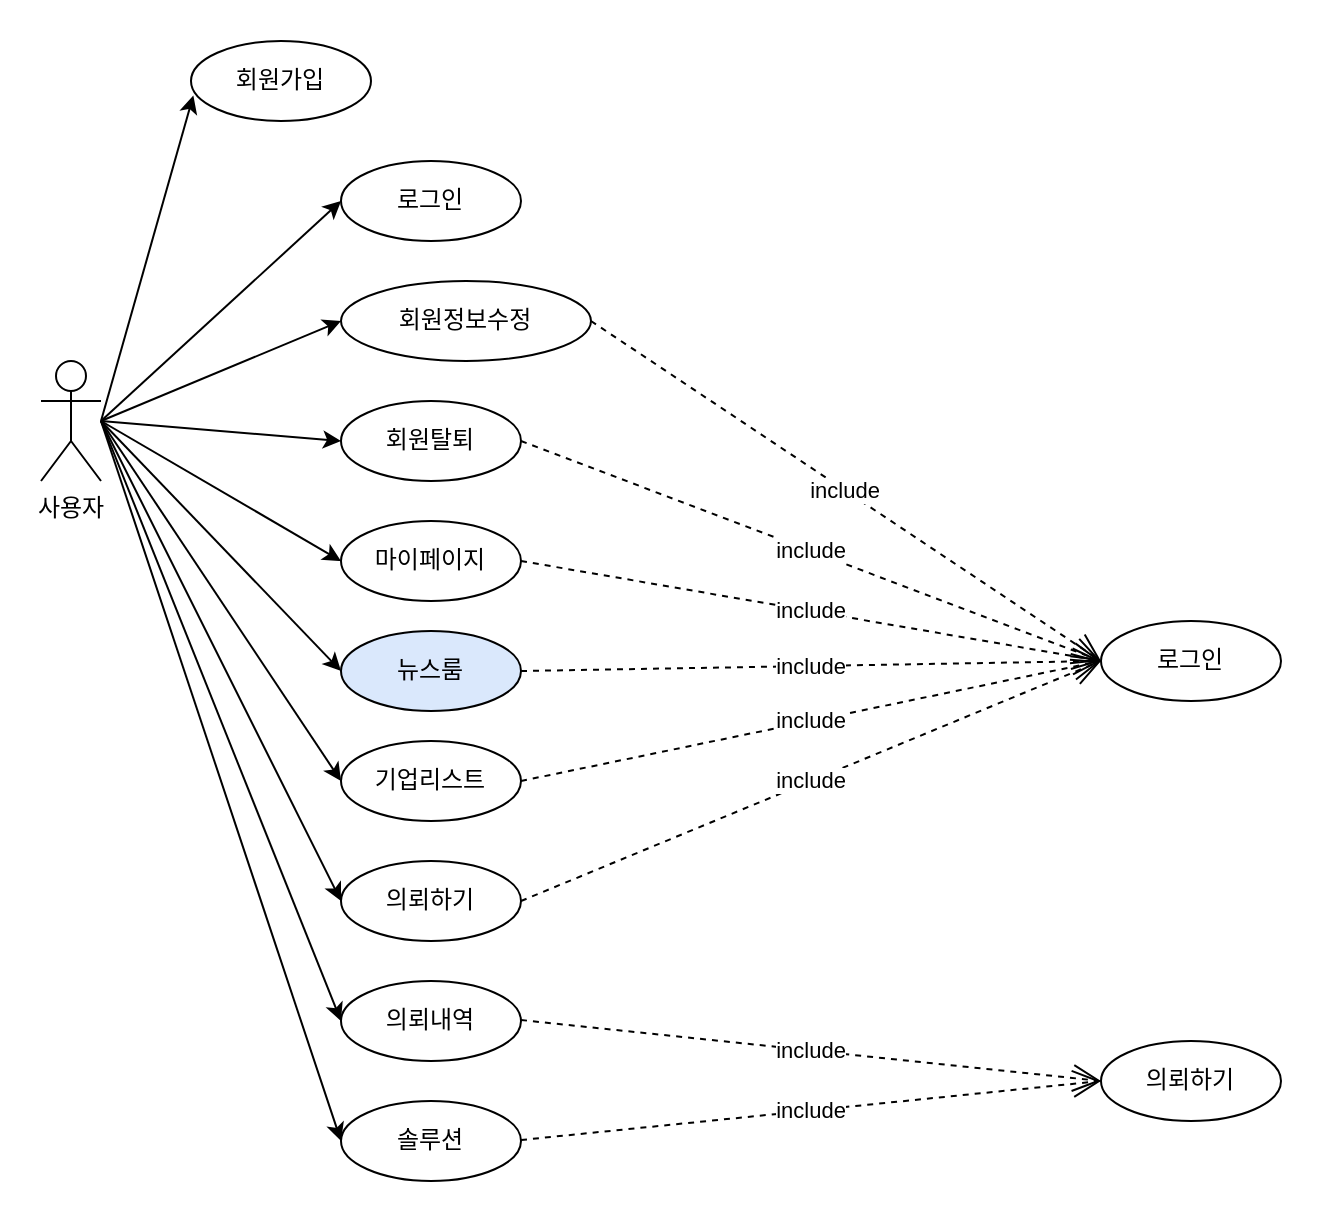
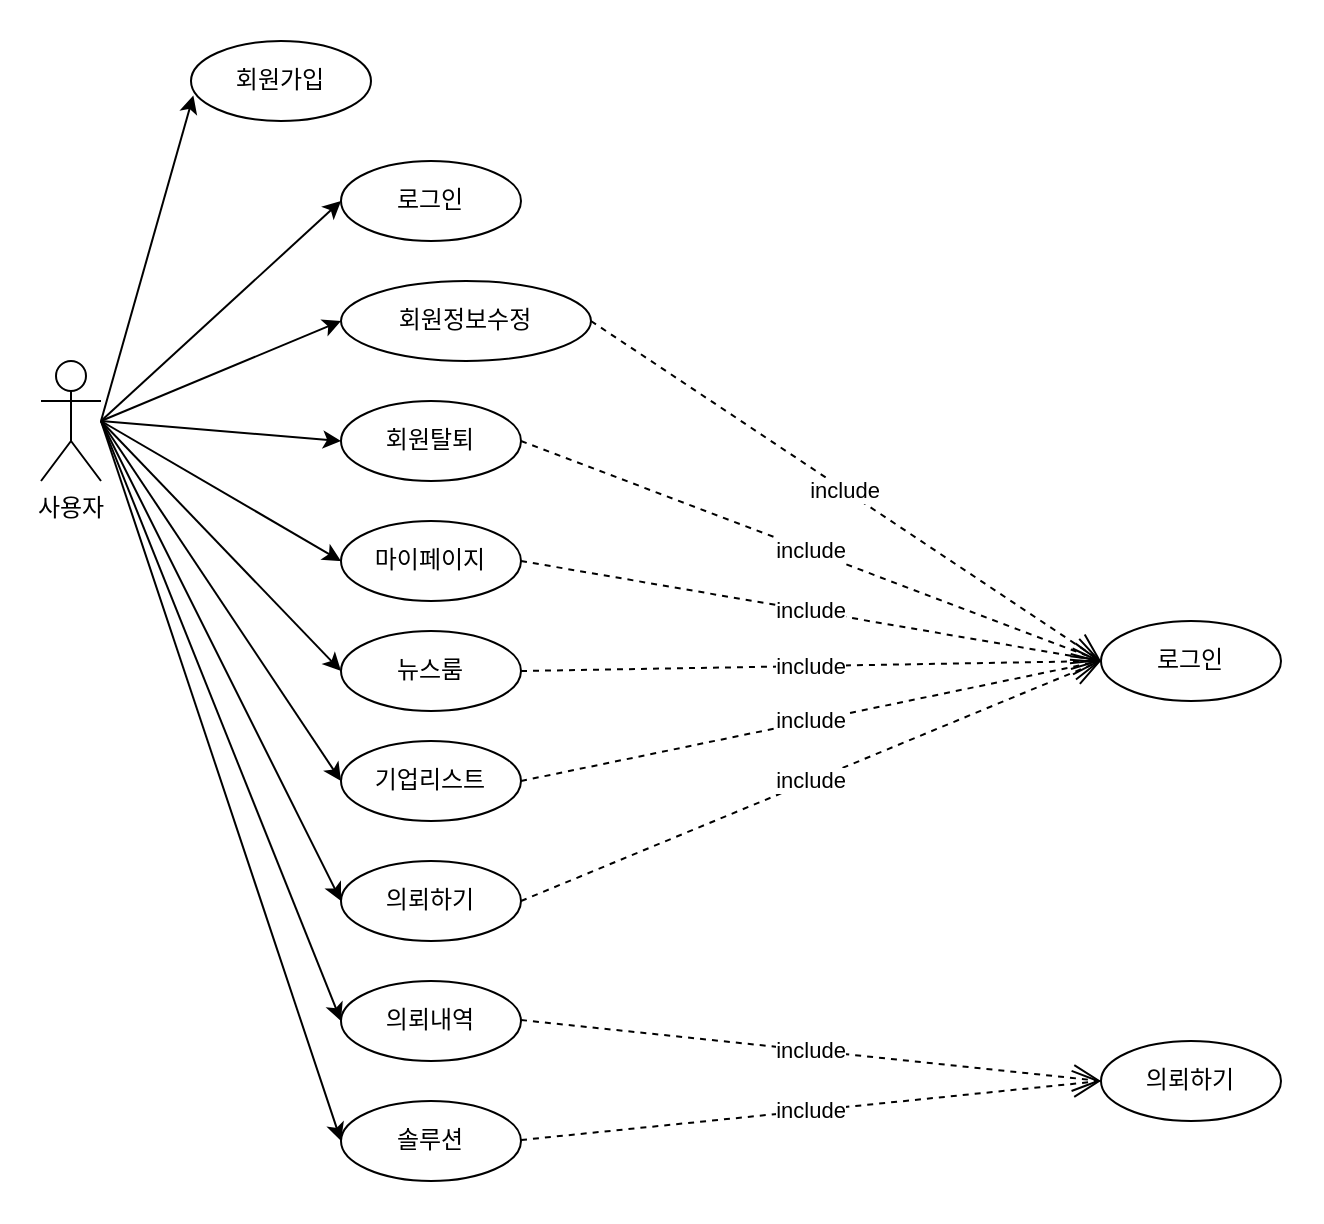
node "뉴스룸": fillcolor #dae8fc -> #ffffff
